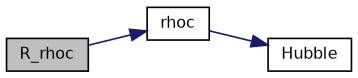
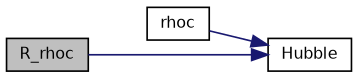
edge "R_rhoc" -> "rhoc": now "R_rhoc" -> "Hubble"
